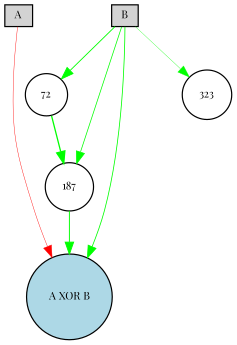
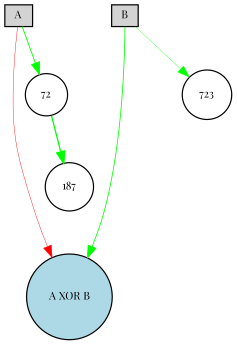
edge "B" -> "72": now "A" -> "72"
edge "B" -> "187": removed
node "323": label "323" -> "723"
edge "187" -> "A XOR B": removed
